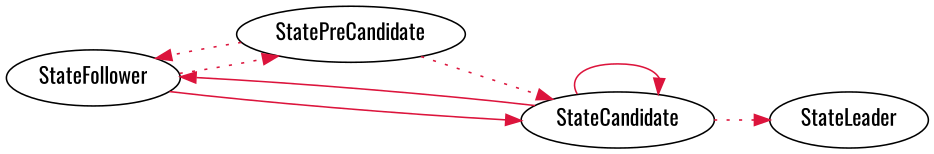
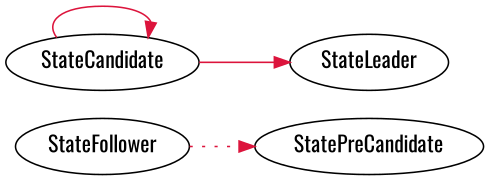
edge "StatePreCandidate" -> "StateFollower": removed
edge "StatePreCandidate" -> "StateCandidate": removed
edge "StateCandidate" -> "StateFollower": removed
edge "StateFollower" -> "StateCandidate": removed
edge "StateCandidate" -> "StateLeader": style dotted -> solid
